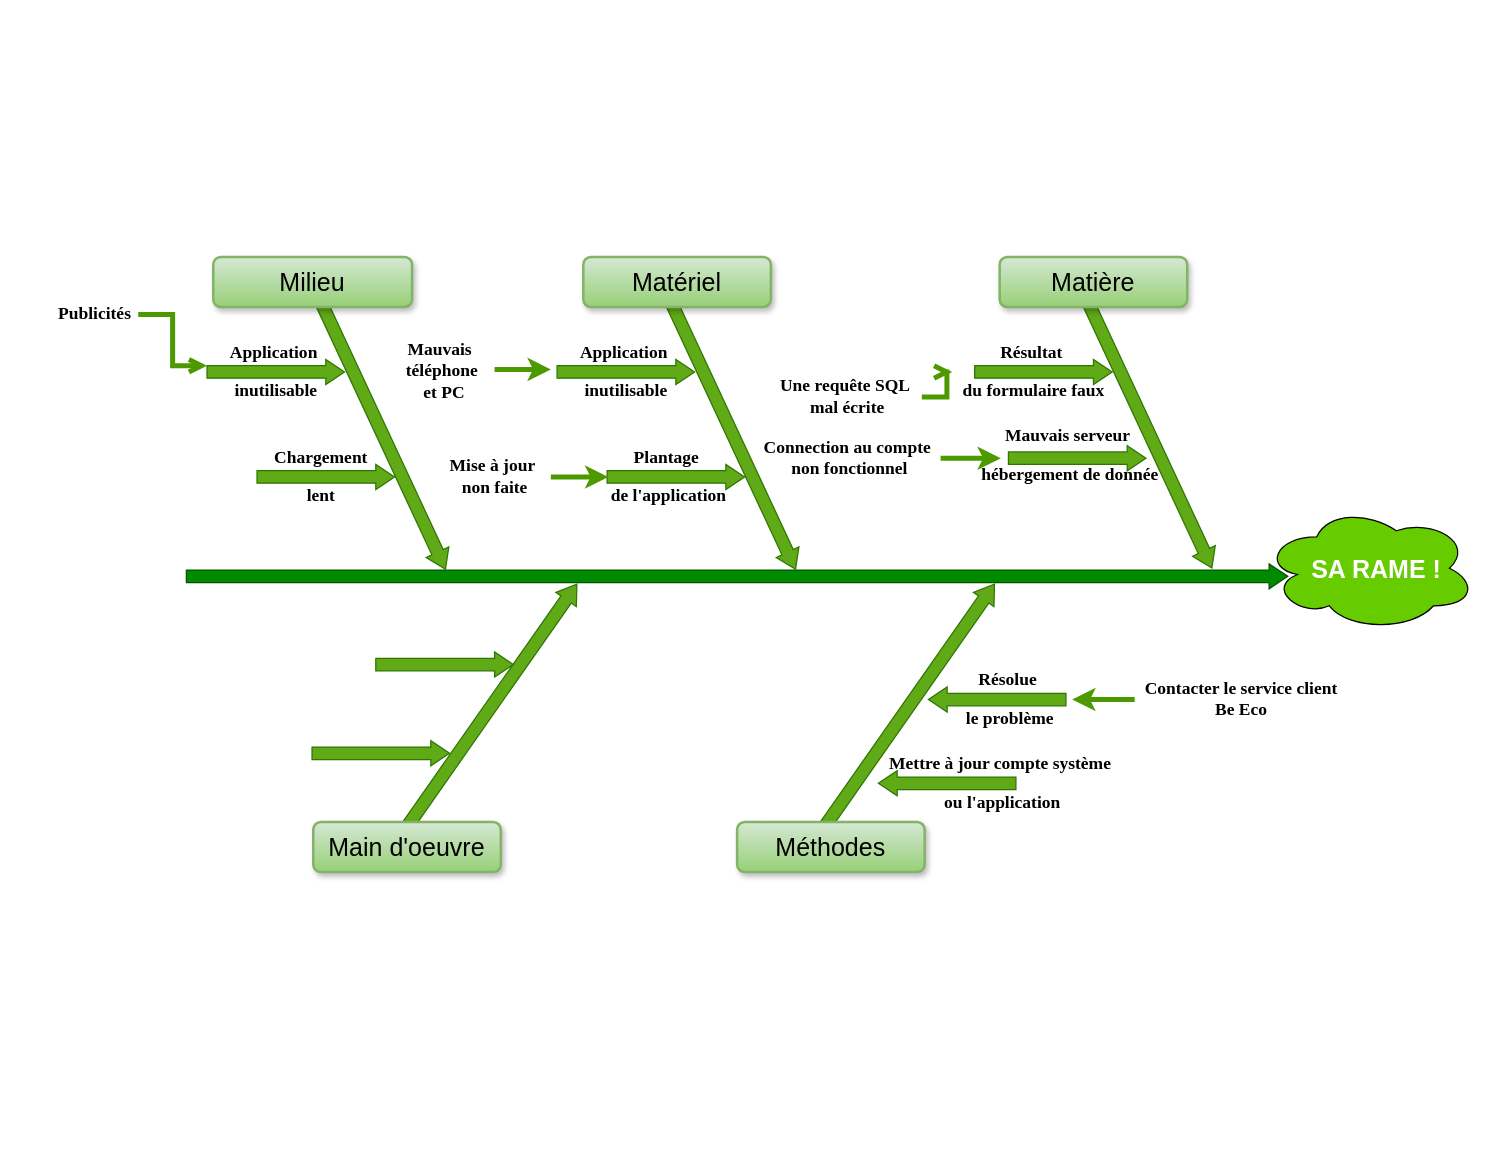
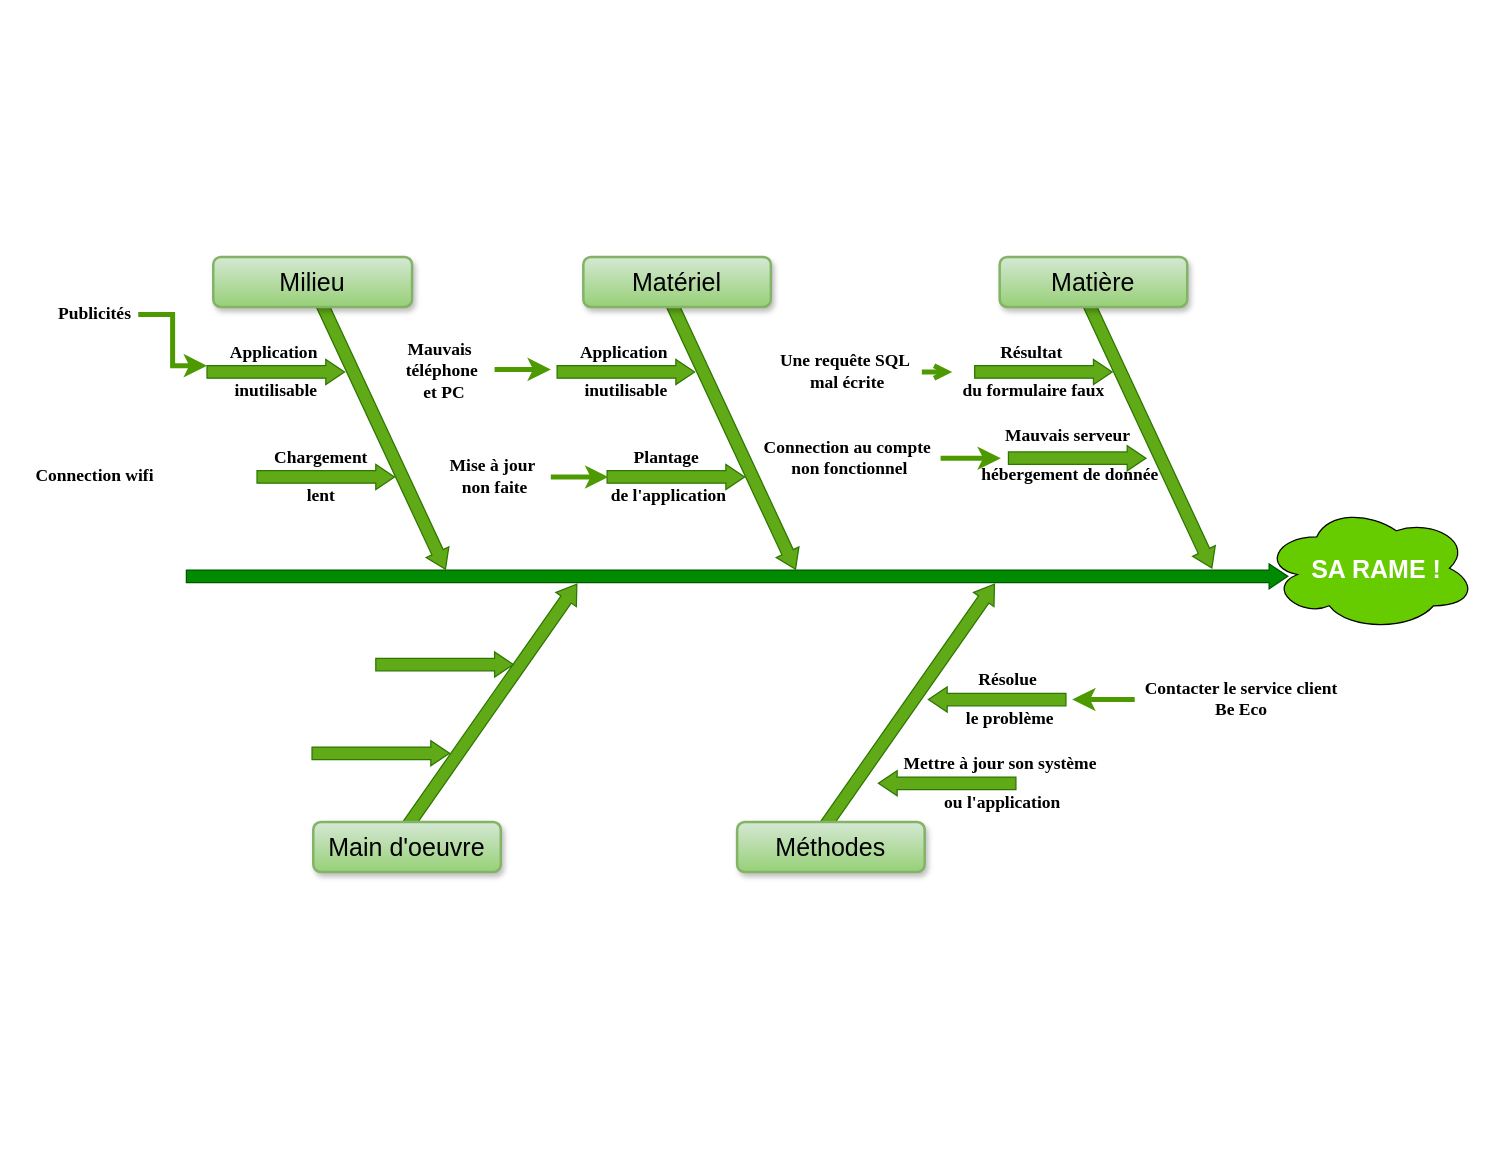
edge "Publicités" -> "Event 1": arrowhead open -> classic
node "Une requête SQL mal écrite": moved (847, 397) -> (847, 372)
node "Connection wifi": added
node "Mettre à jour compte système ou l'application": label "Mettre à jour compte système ou l'application" -> "Mettre à jour son système ou l'application"
